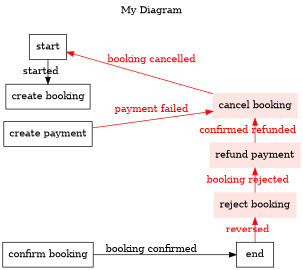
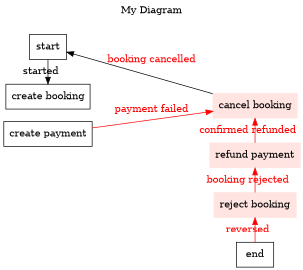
edge "cancel booking" -> "start": color red -> black
node "confirm booking": removed
